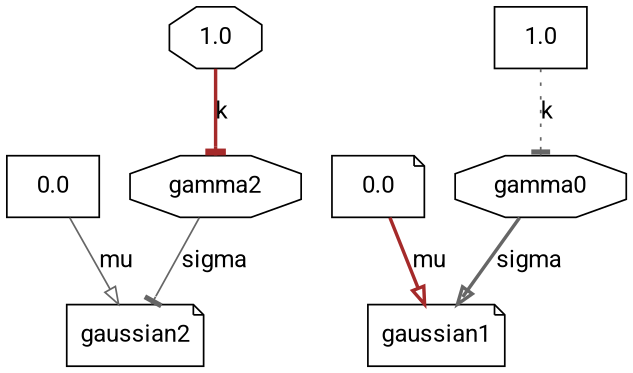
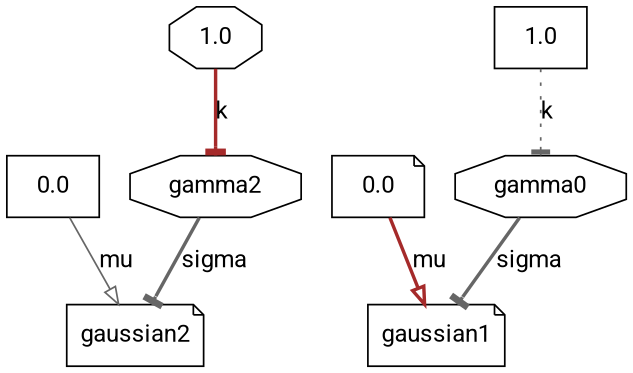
edge "gamma2" -> "gaussian2": style solid -> bold
edge "gamma0" -> "gaussian1": arrowhead onormal -> tee
